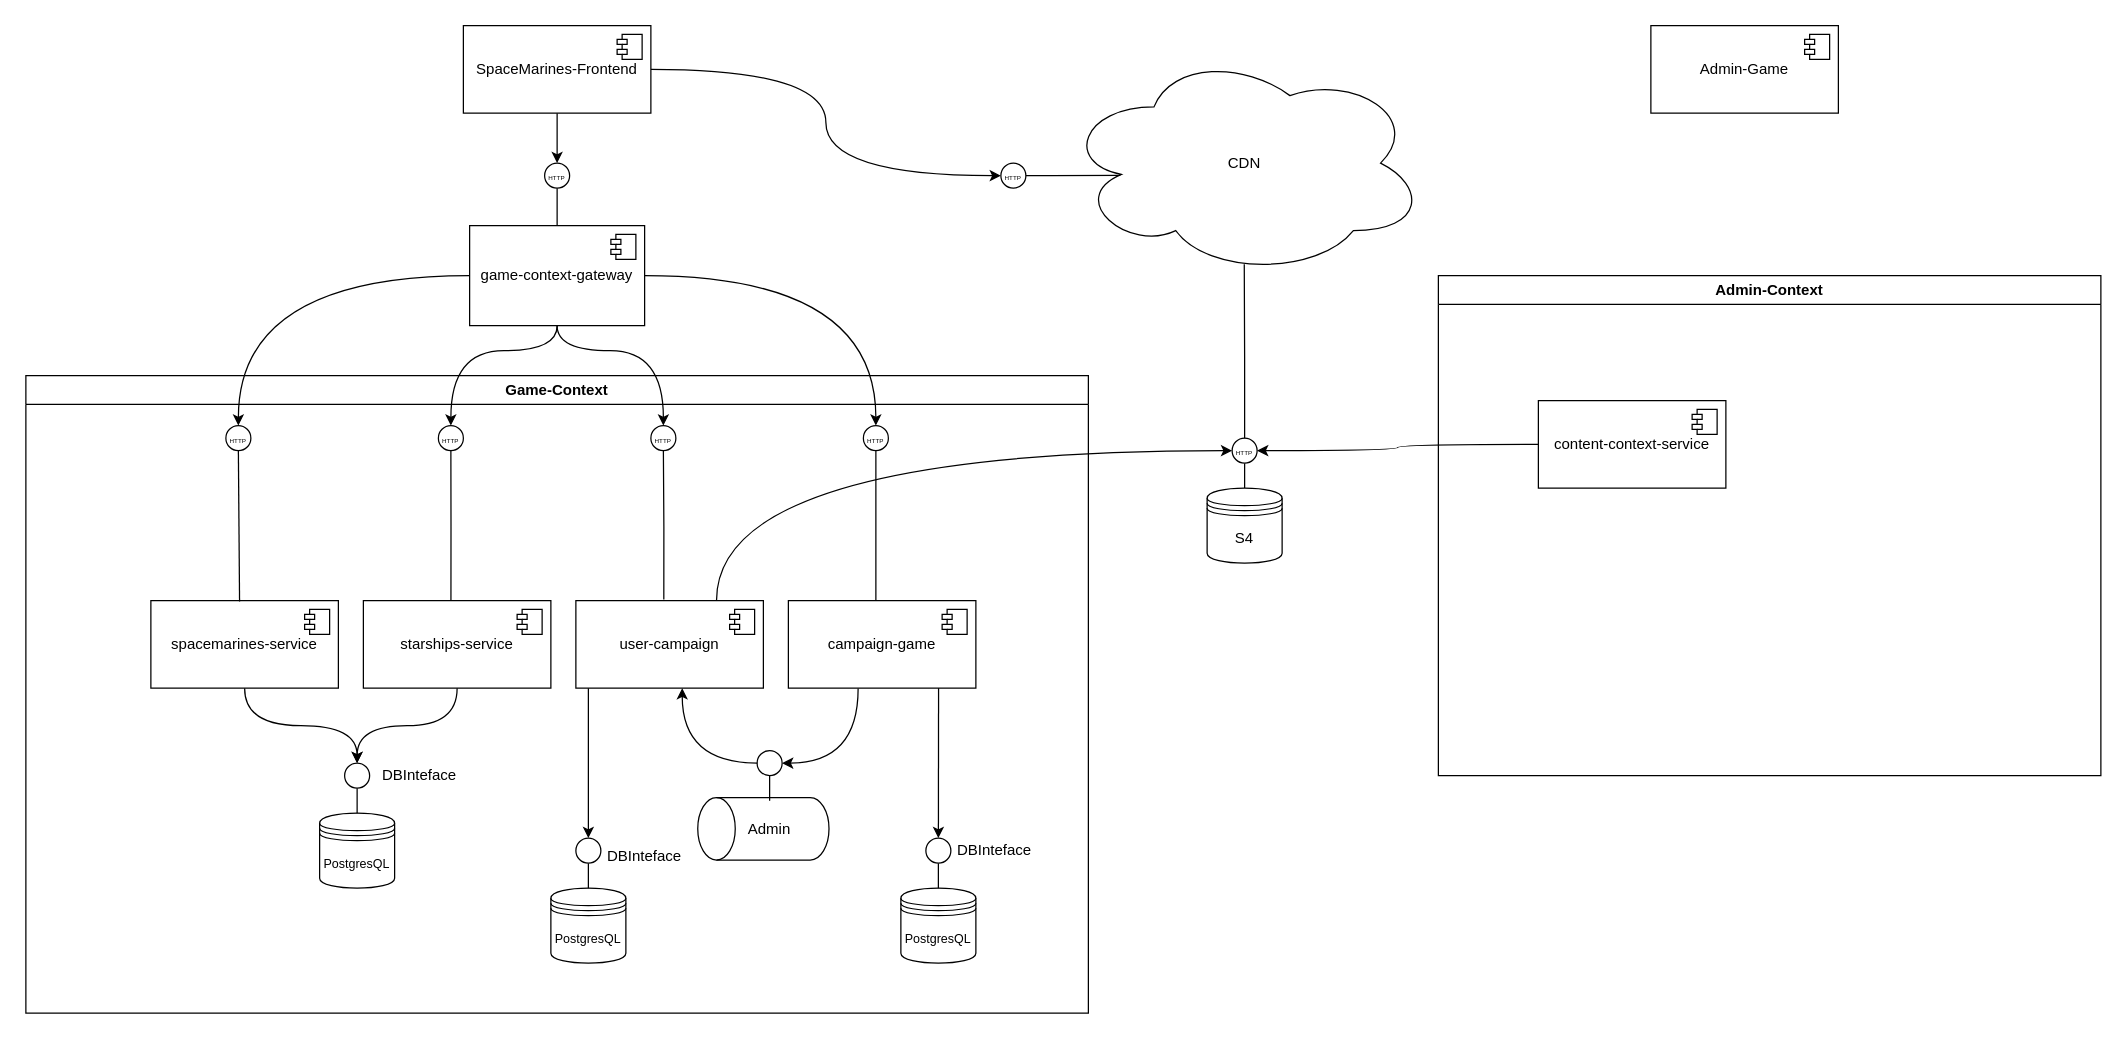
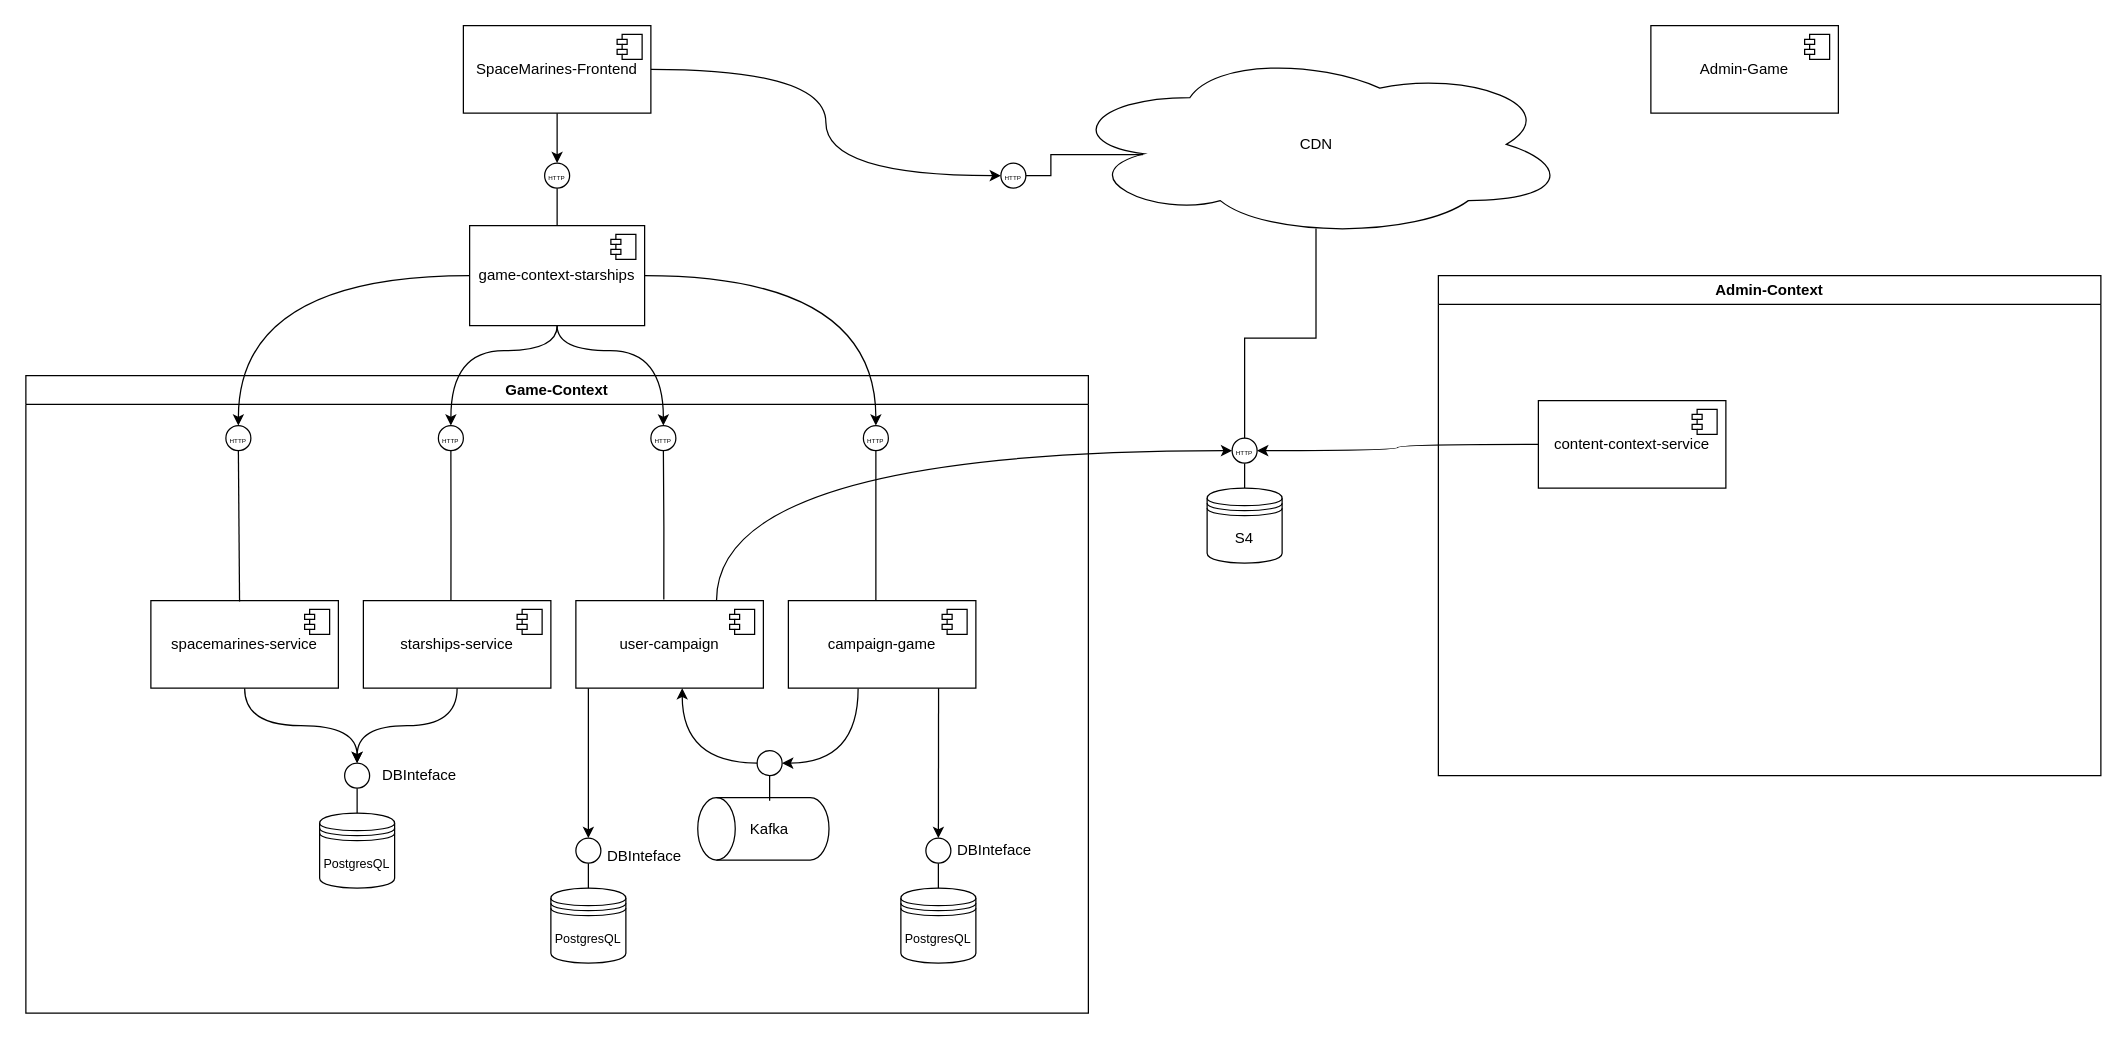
node "CDN": size 363x225 -> 506x188
node "game-context-gateway": label "game-context-gateway" -> "game-context-starships"
node "Admin": label "Admin" -> "Kafka"
